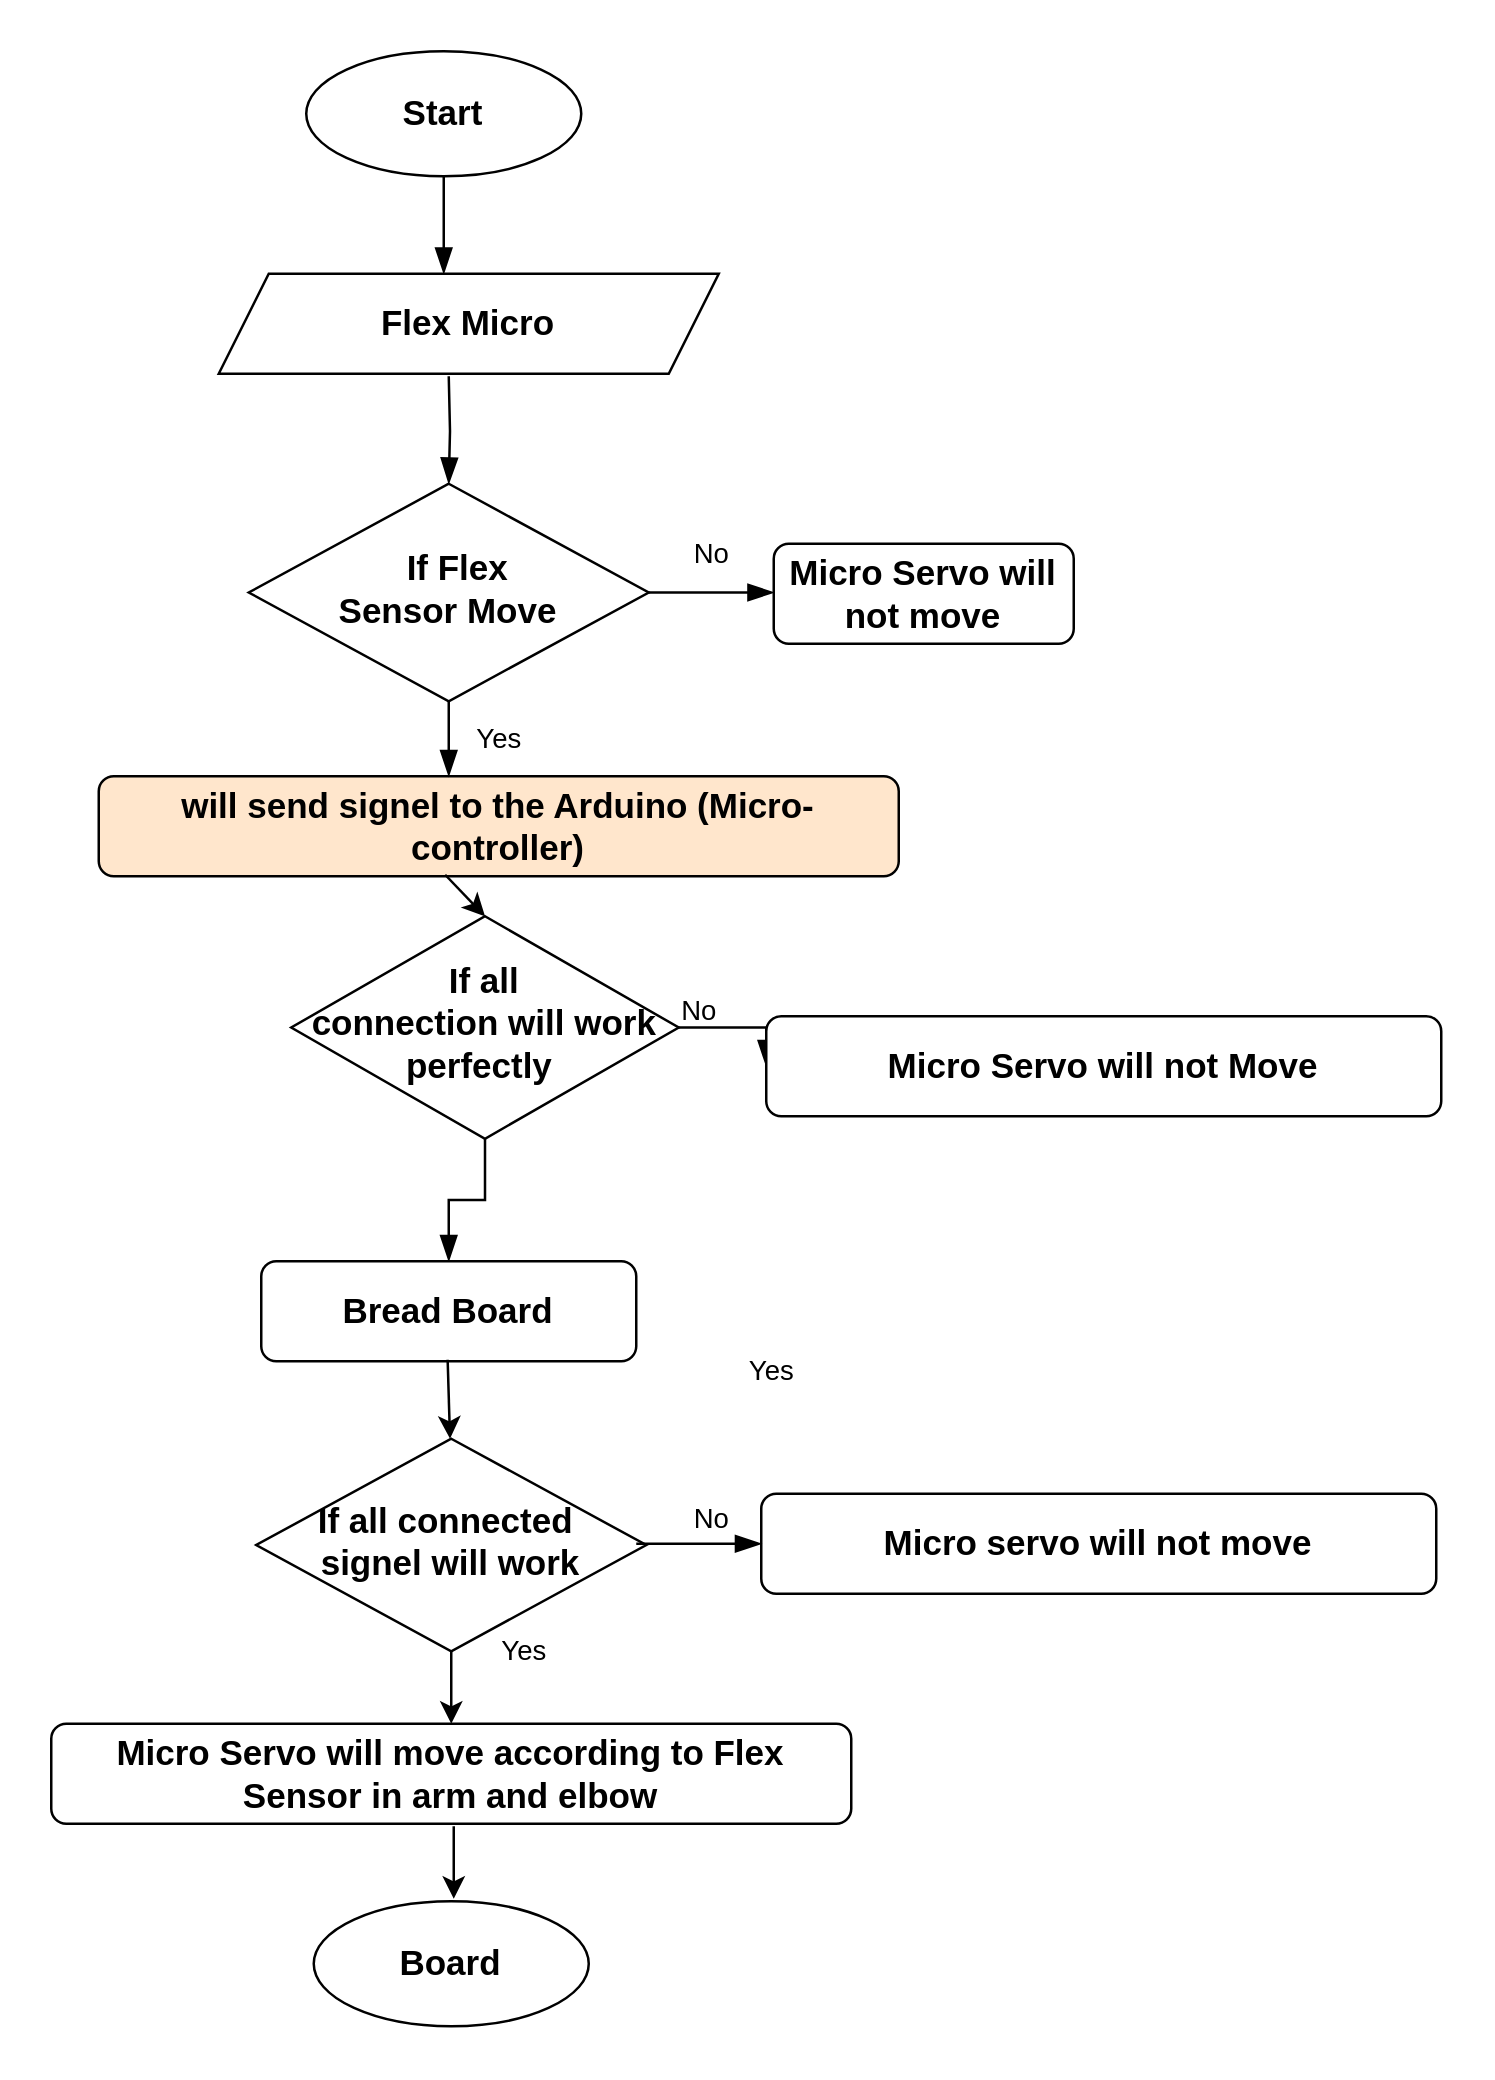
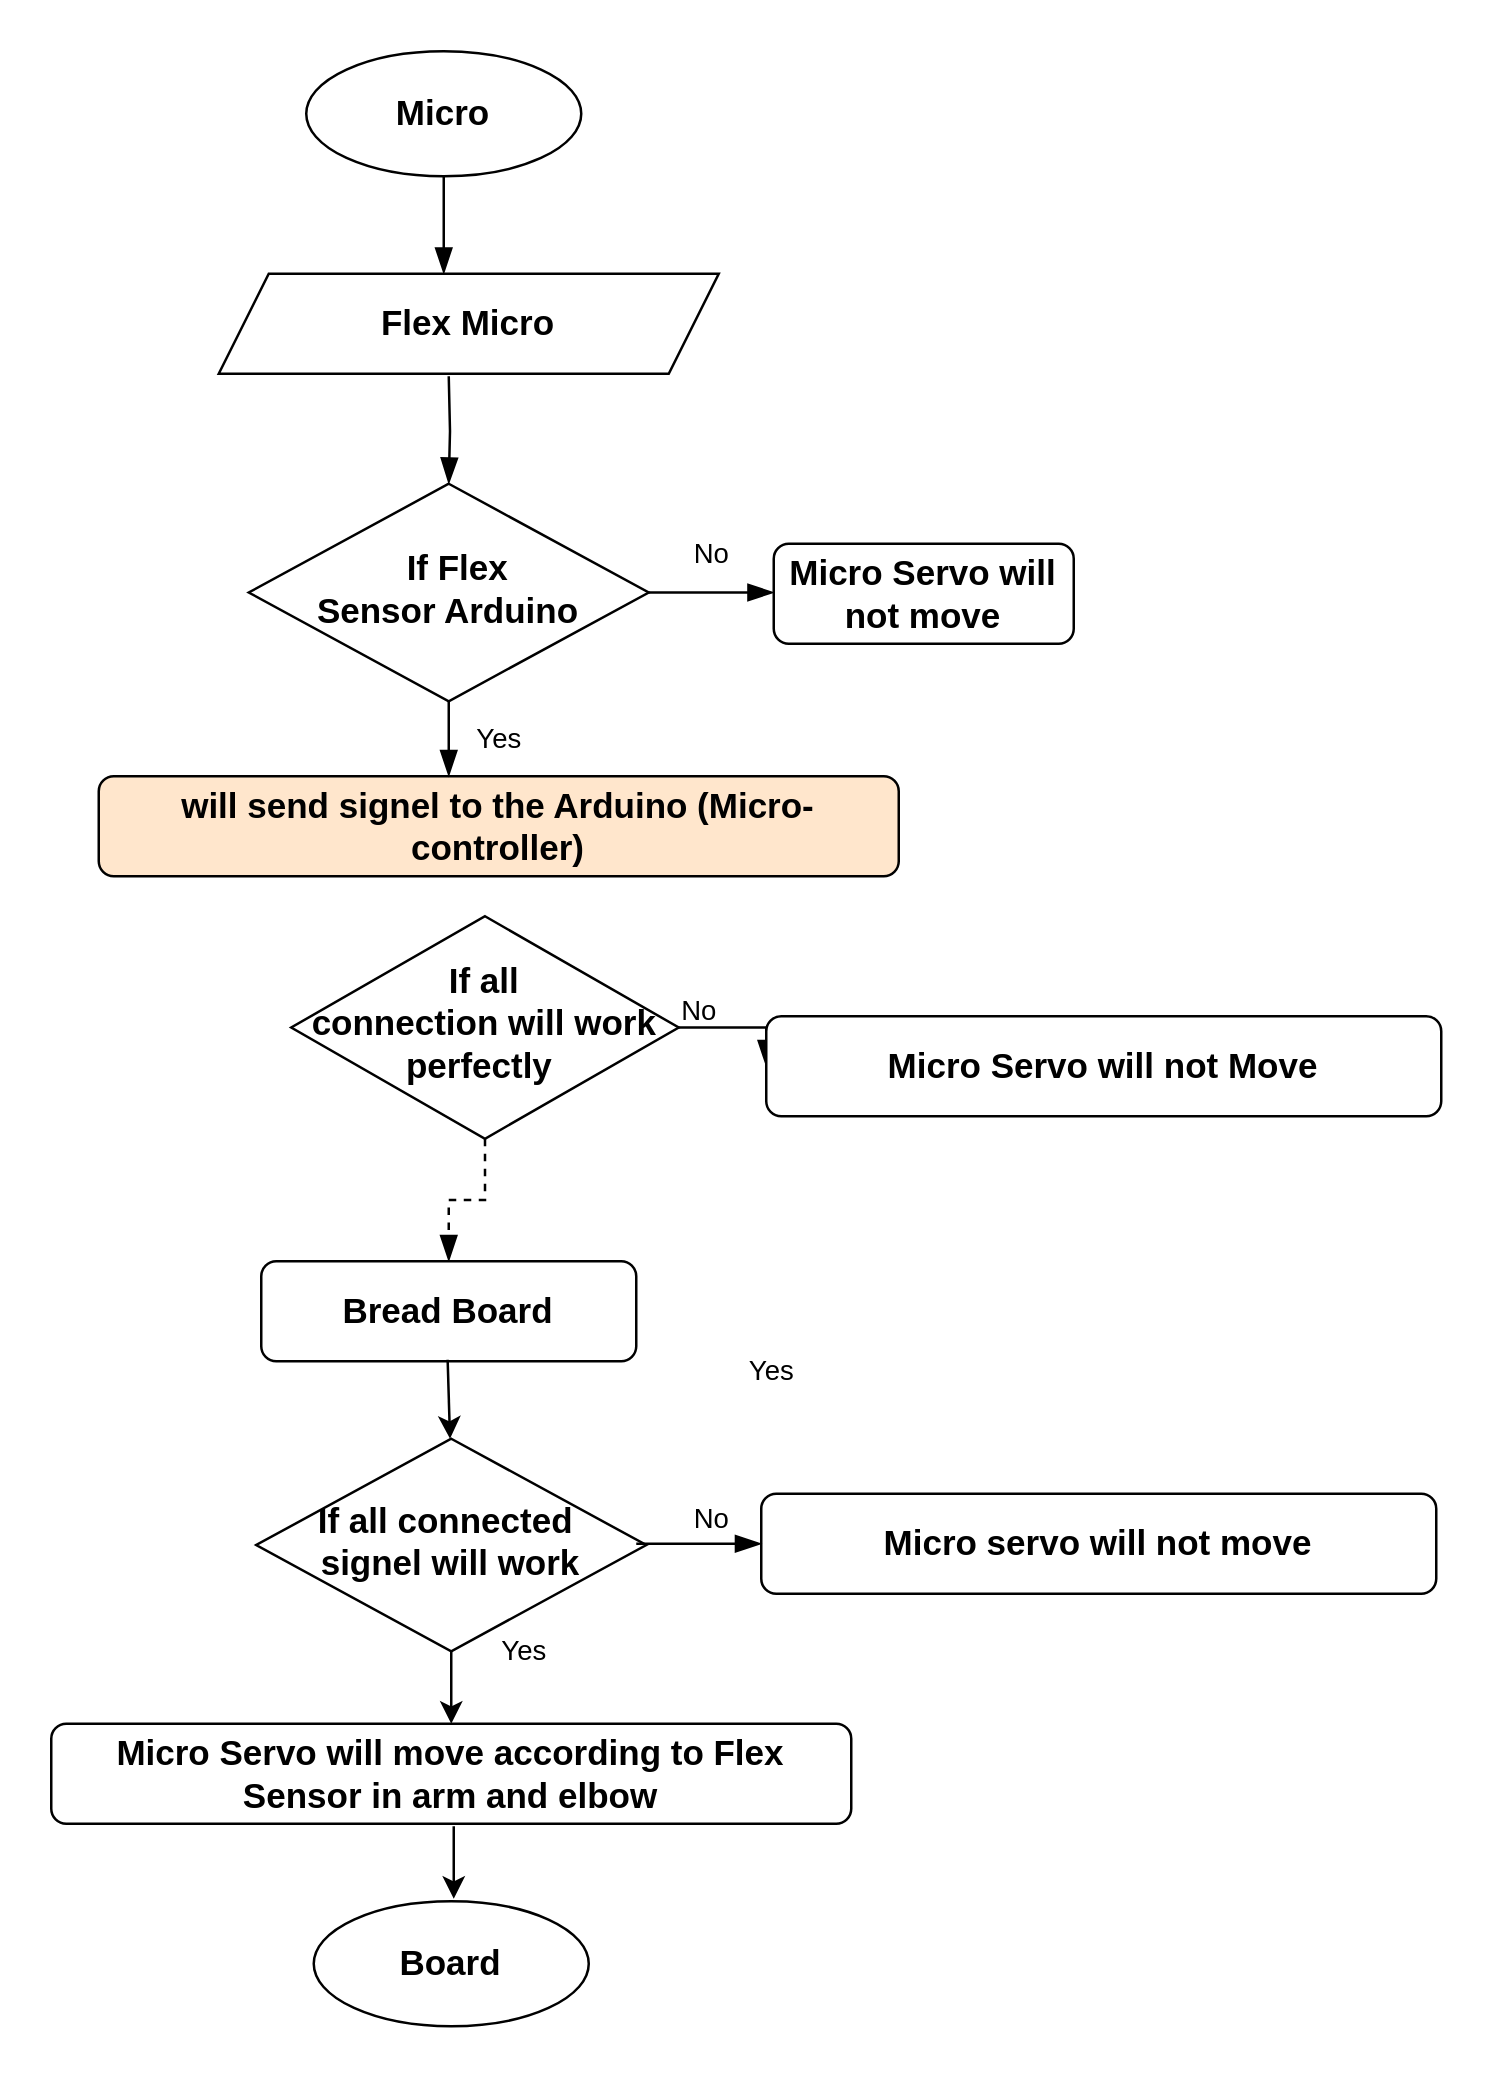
node "Start": label "Start" -> "Micro"
node "If Flex Sensor Move": label "If Flex Sensor Move" -> "If Flex Sensor Arduino"
edge "will send signel to the Arduino (Micro-controller)" -> "If all connection will work perfectly": removed
edge "If all connection will work perfectly" -> "Bread Board": style solid -> dashed
